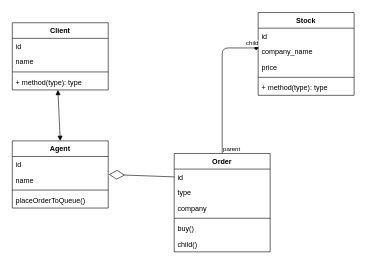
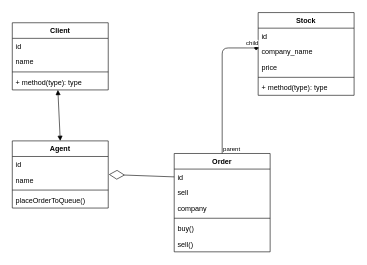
node "type": label "type" -> "sell"
node "child()": label "child()" -> "sell()"
